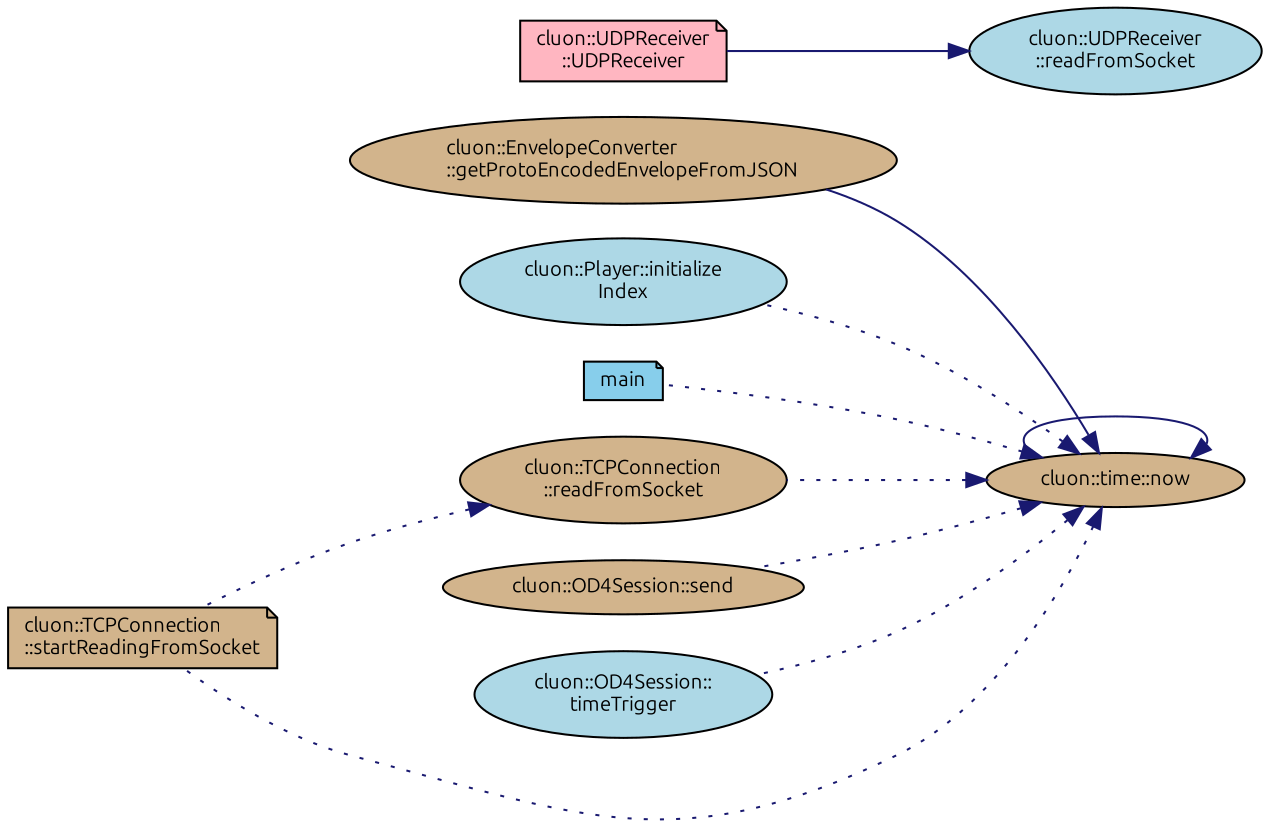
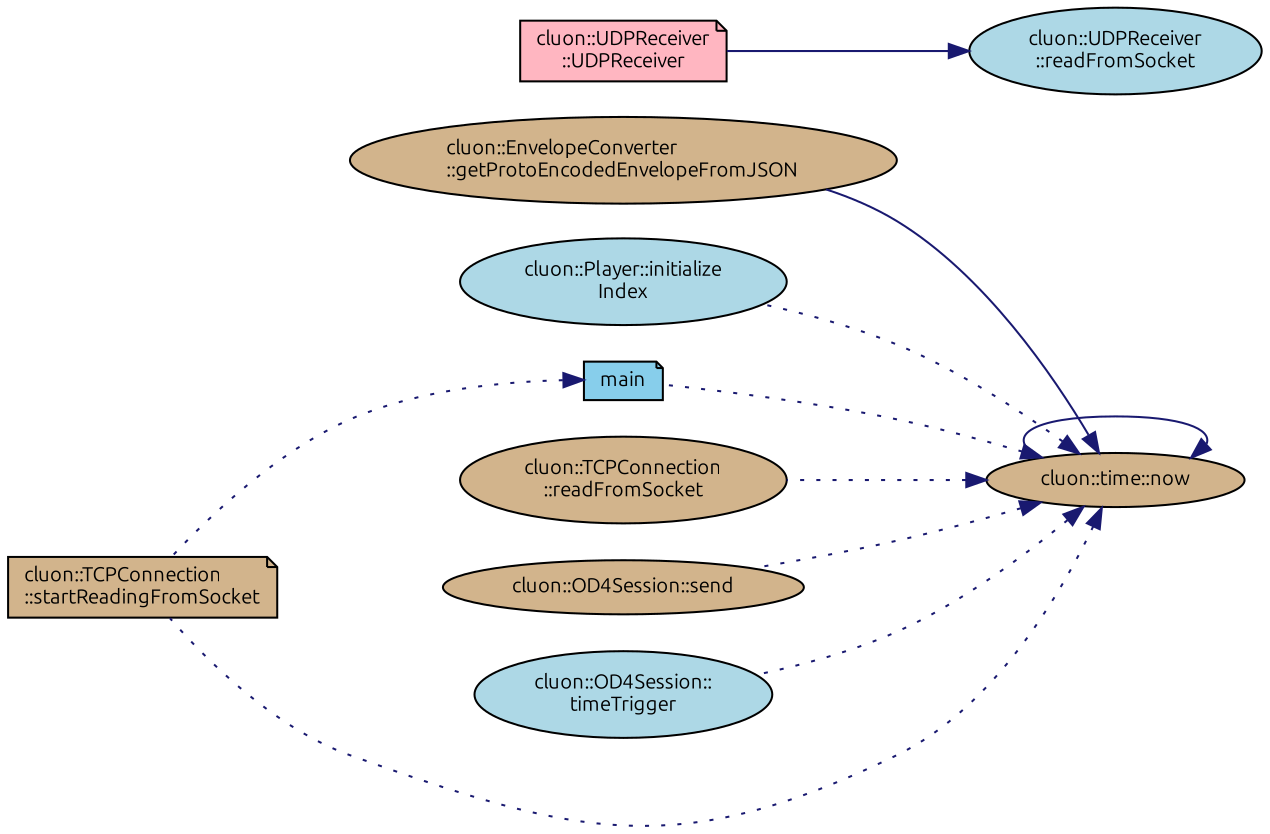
edge "cluon::TCPConnection ::startReadingFromSocket" -> "cluon::TCPConnection ::readFromSocket": now "cluon::TCPConnection ::startReadingFromSocket" -> "main"
